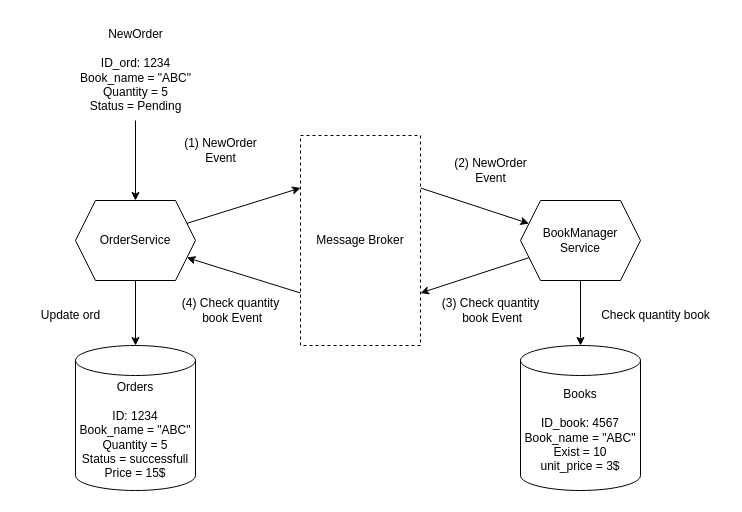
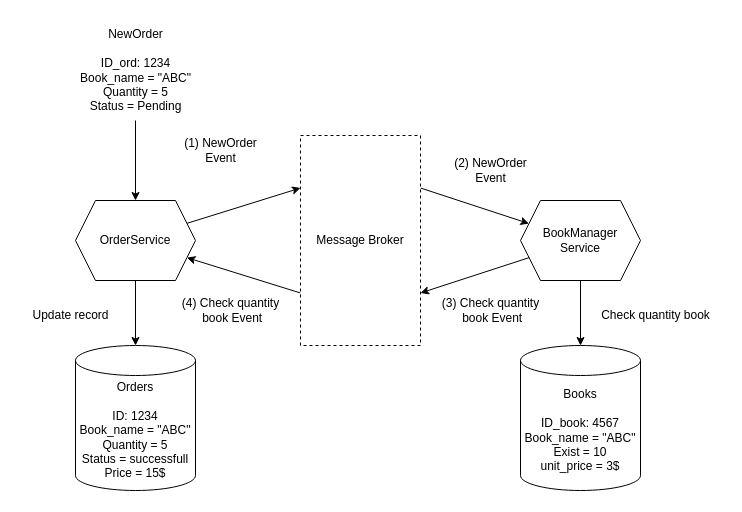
node "Update ord": label "Update ord" -> "Update record"
